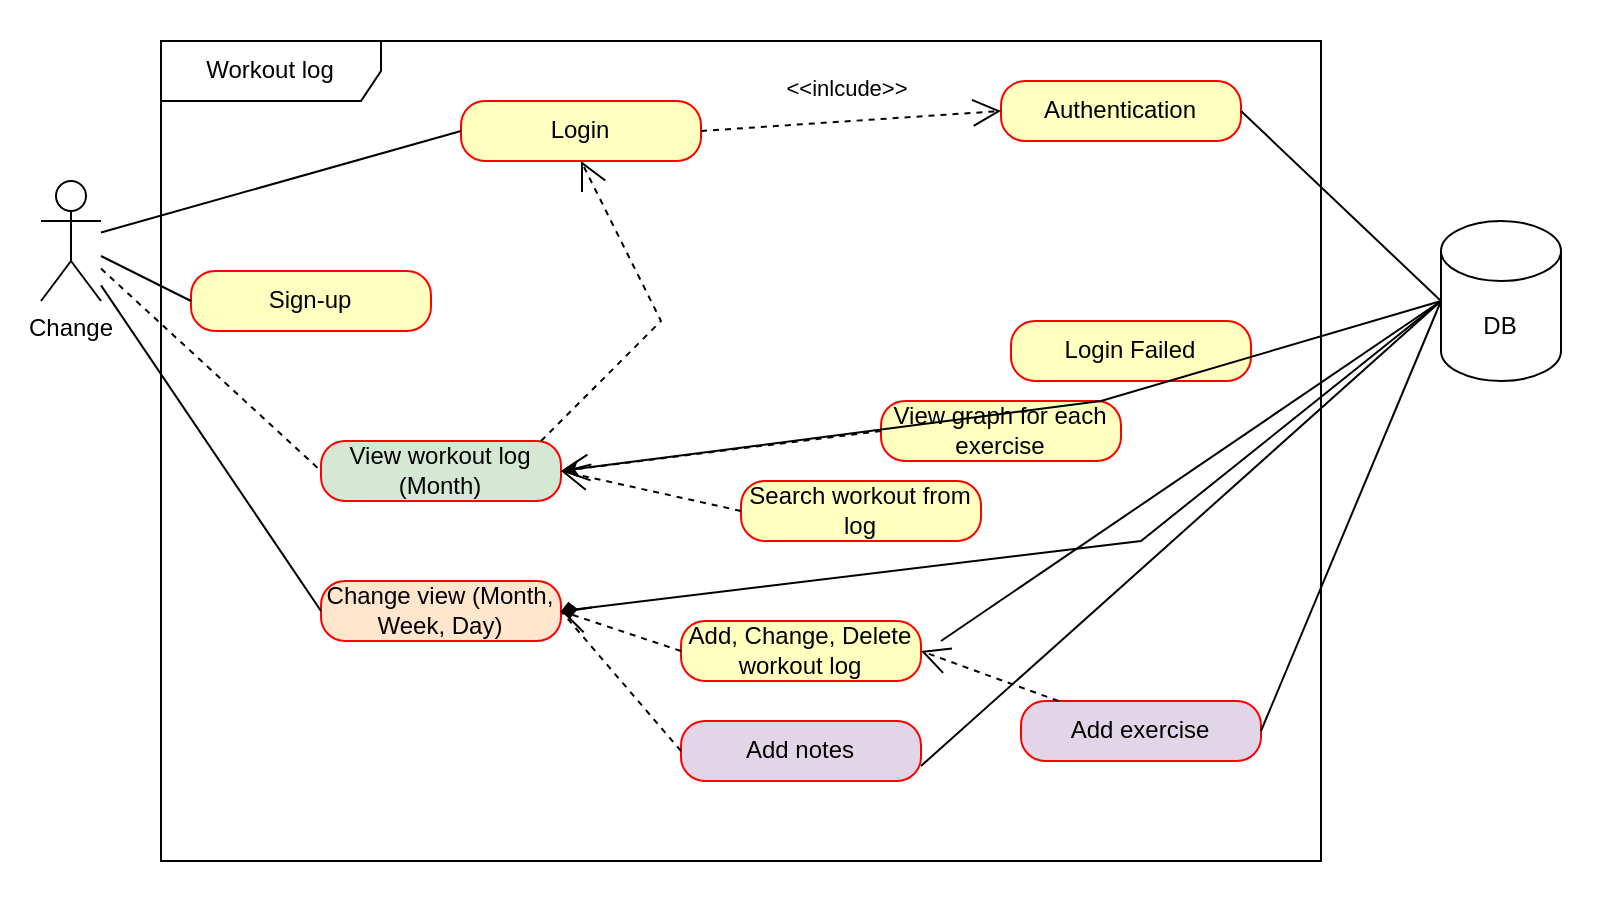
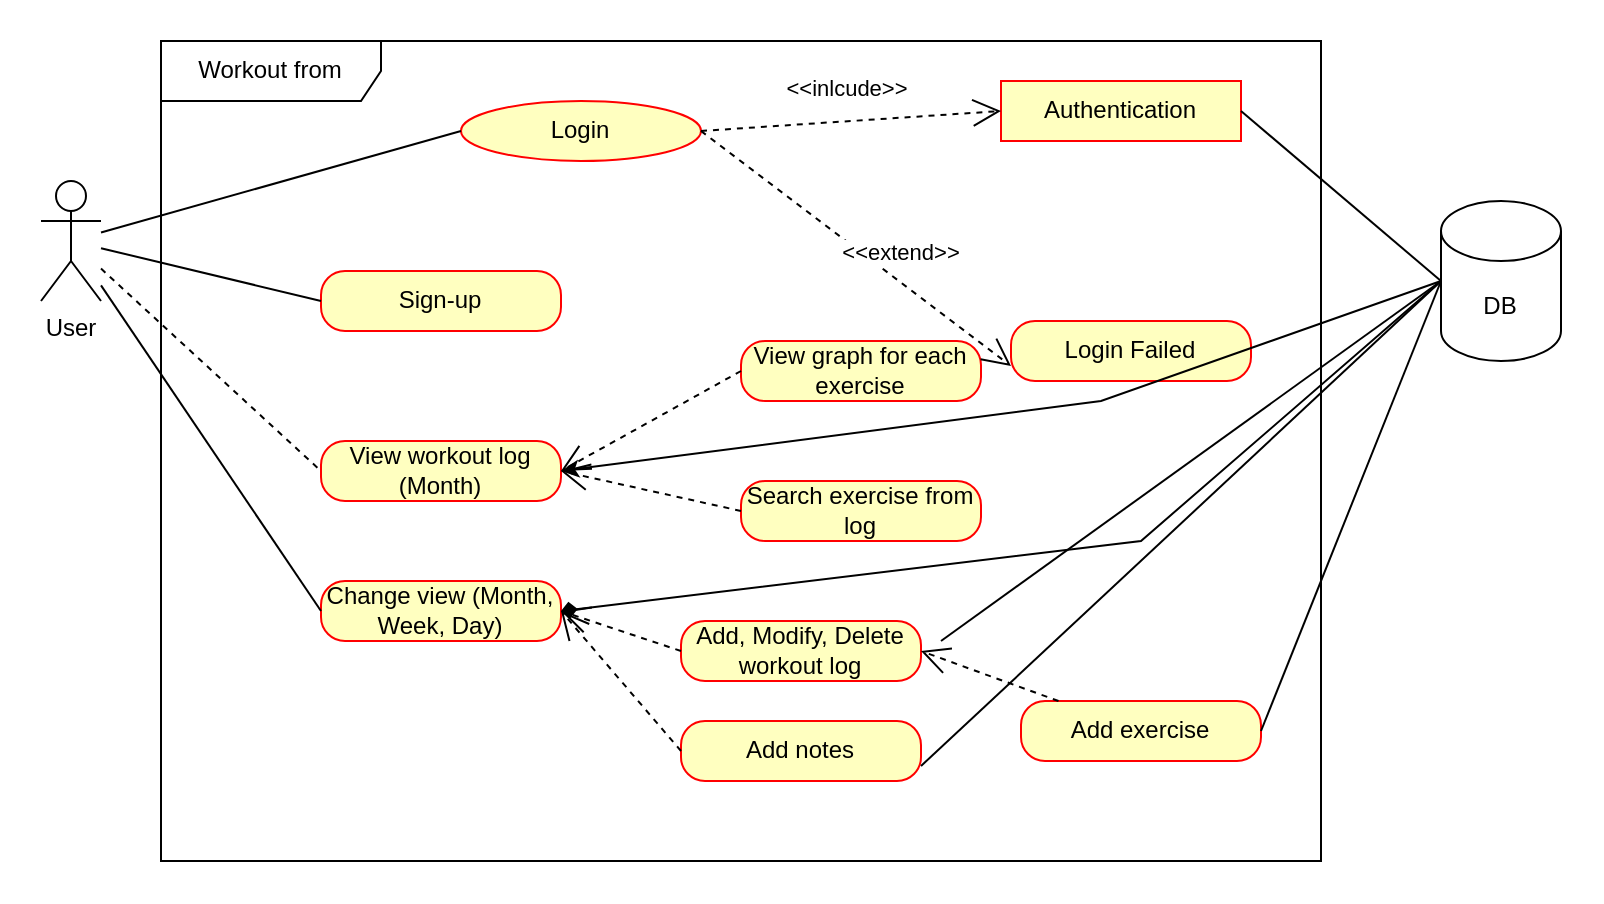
node "Workout log": label "Workout log" -> "Workout from"
node "Authentication": shape rounded rectangle -> rectangle
node "Login": shape rounded rectangle -> ellipse
edge "Login" -> "Login Failed": added, label "<<extend>>"
node "Sign-up": moved (311, 301) -> (441, 301)
node "DB": moved (1501, 301) -> (1501, 281)
edge "View workout log (Month)" -> "Login": removed
node "Change": label "Change" -> "User"
node "View graph for each exercise": moved (1001, 431) -> (861, 371)
node "View workout log (Month)": fillcolor #d5e8d4 -> #ffffc0
node "Search workout from log": label "Search workout from log" -> "Search exercise from log"
node "Change view (Month, Week, Day)": fillcolor #ffe6cc -> #ffffc0
edge "Change view (Month, Week, Day)" -- "Add notes": arrowhead none -> open
node "Add, Change, Delete workout log": label "Add, Change, Delete workout log" -> "Add, Modify, Delete workout log"
node "Add exercise": fillcolor #e1d5e7 -> #ffffc0
node "Add notes": fillcolor #e1d5e7 -> #ffffc0
